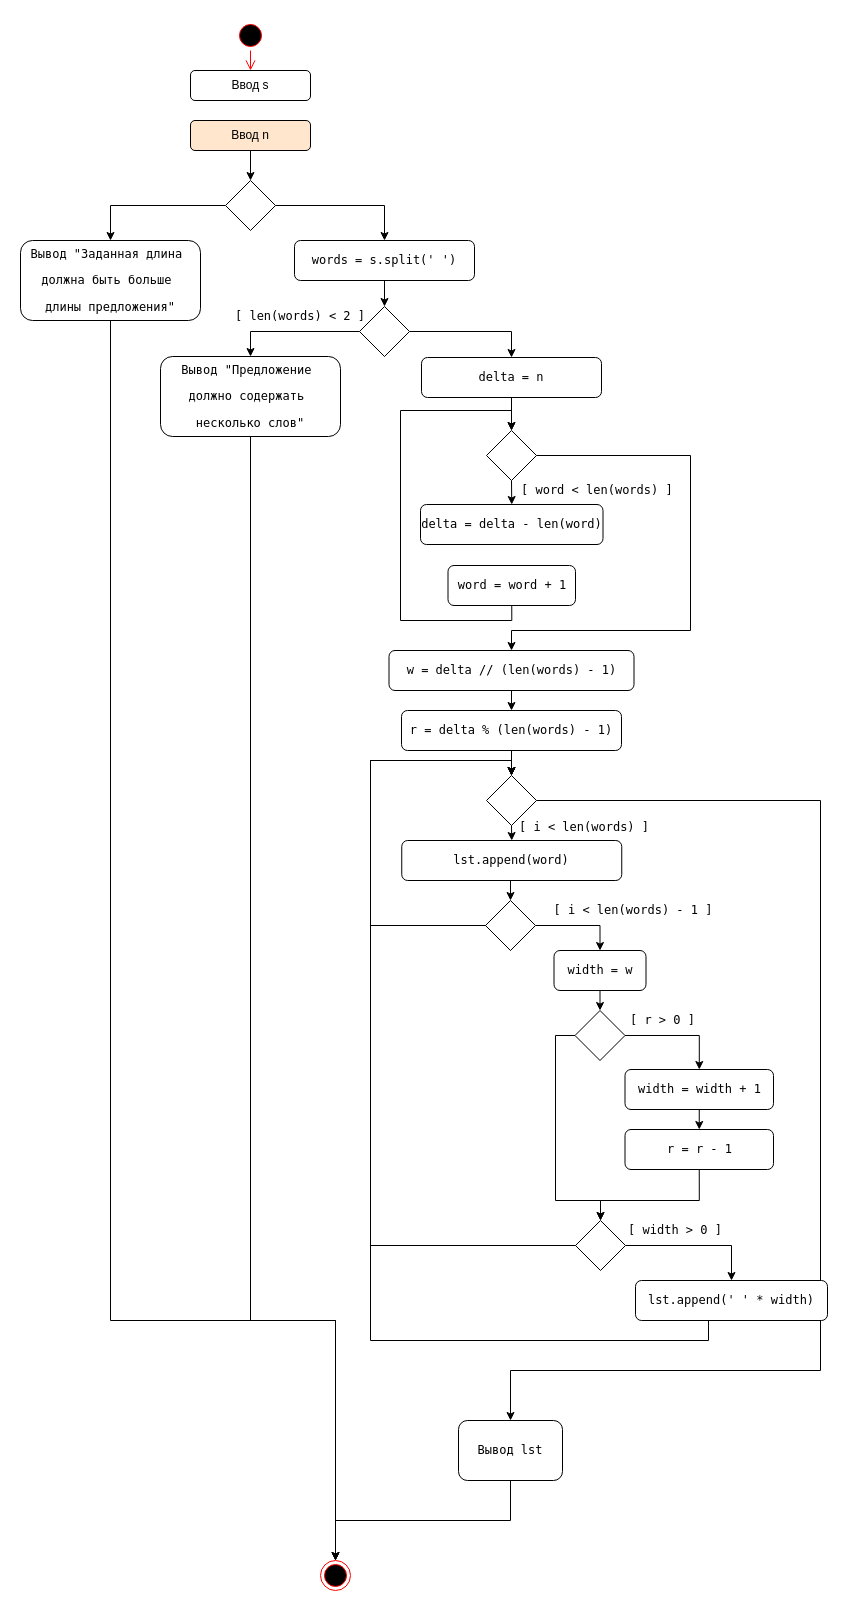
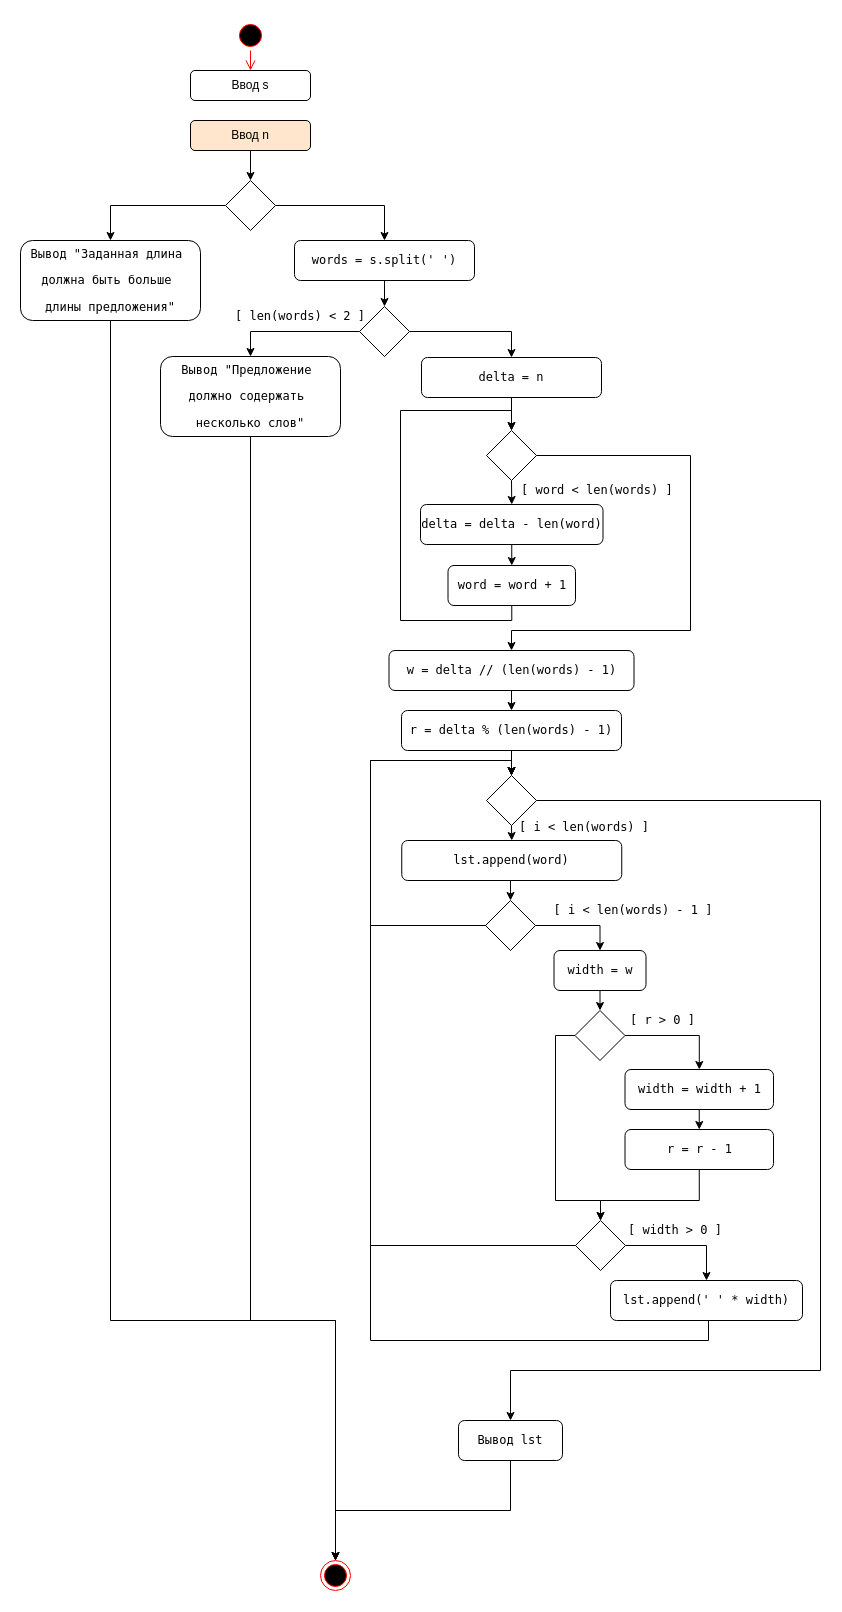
edge "delta = delta - len(word)" -> "word = word + 1": added
node "lst.append(' ' * width)": moved (732, 1301) -> (707, 1301)
node "Вывод lst": size 104x60 -> 104x40
